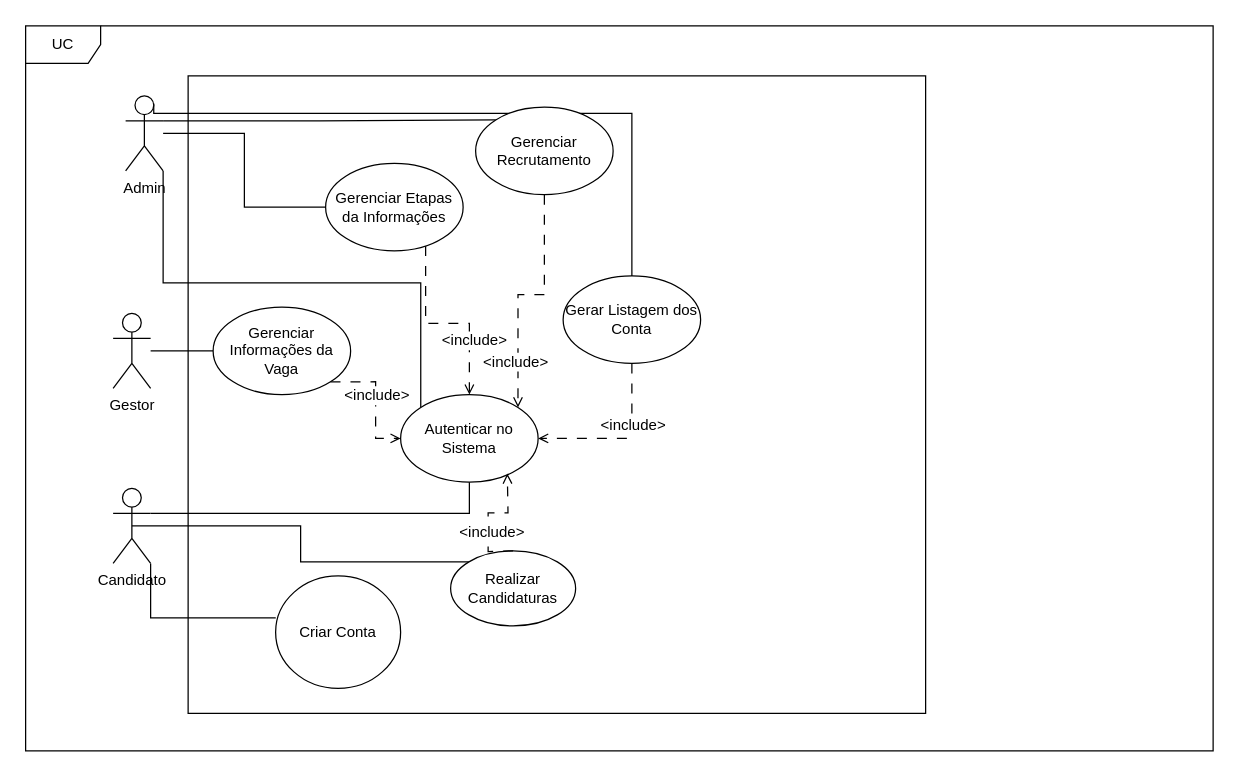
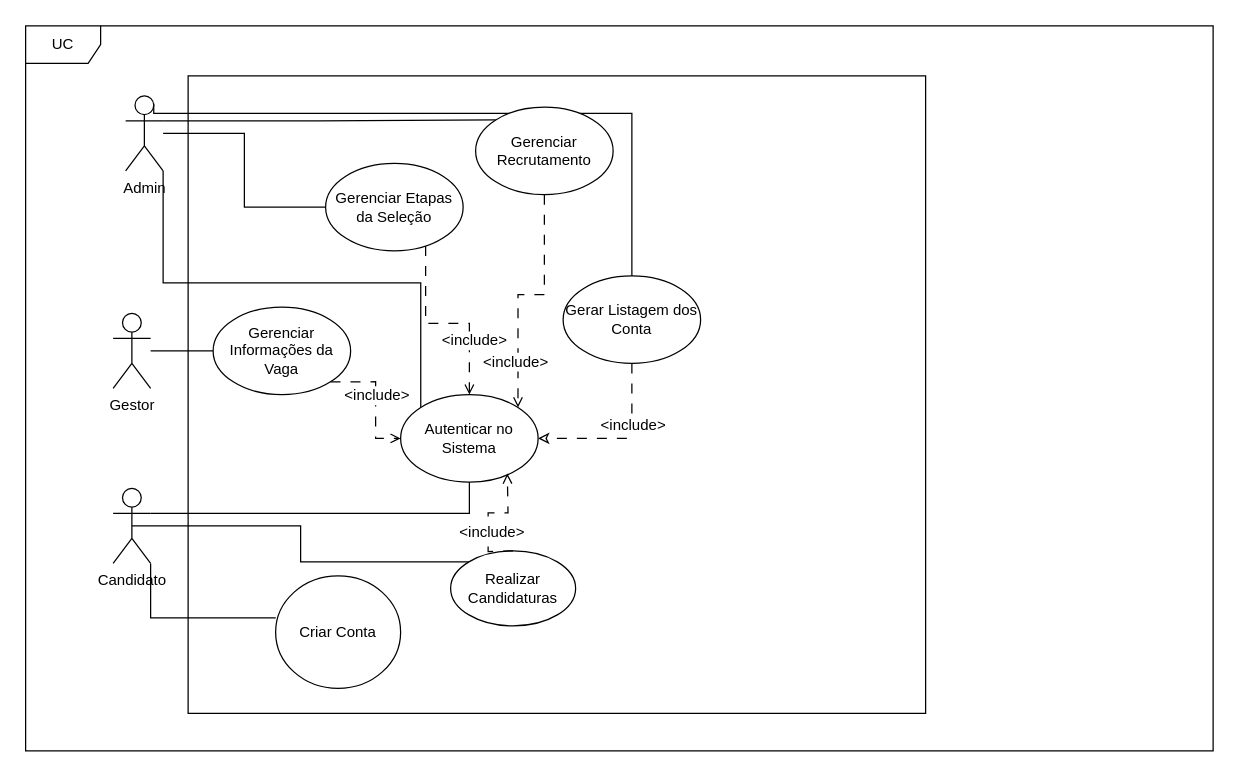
node "Gerenciar Etapas da Informações": label "Gerenciar Etapas da Informações" -> "Gerenciar Etapas da Seleção"
edge "Gerar Listagem dos Conta" -> "Autenticar no Sistema": arrowhead open -> classic
